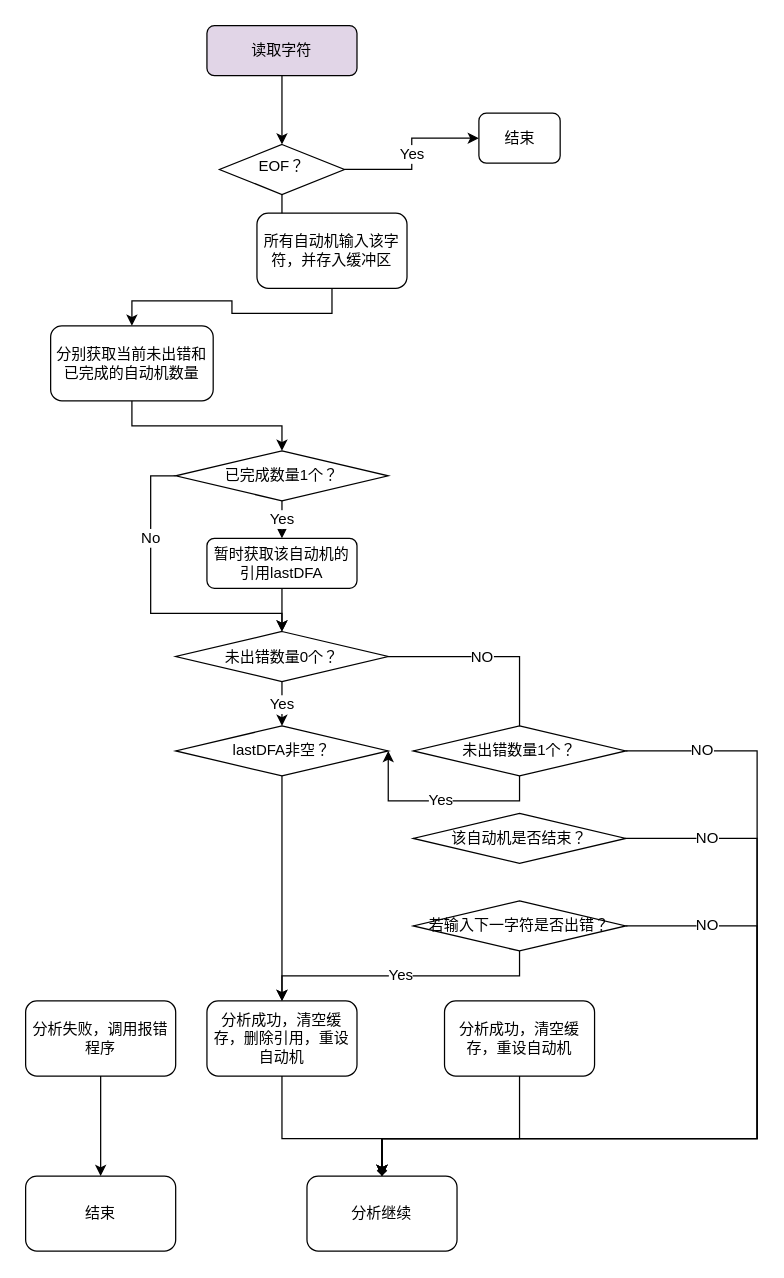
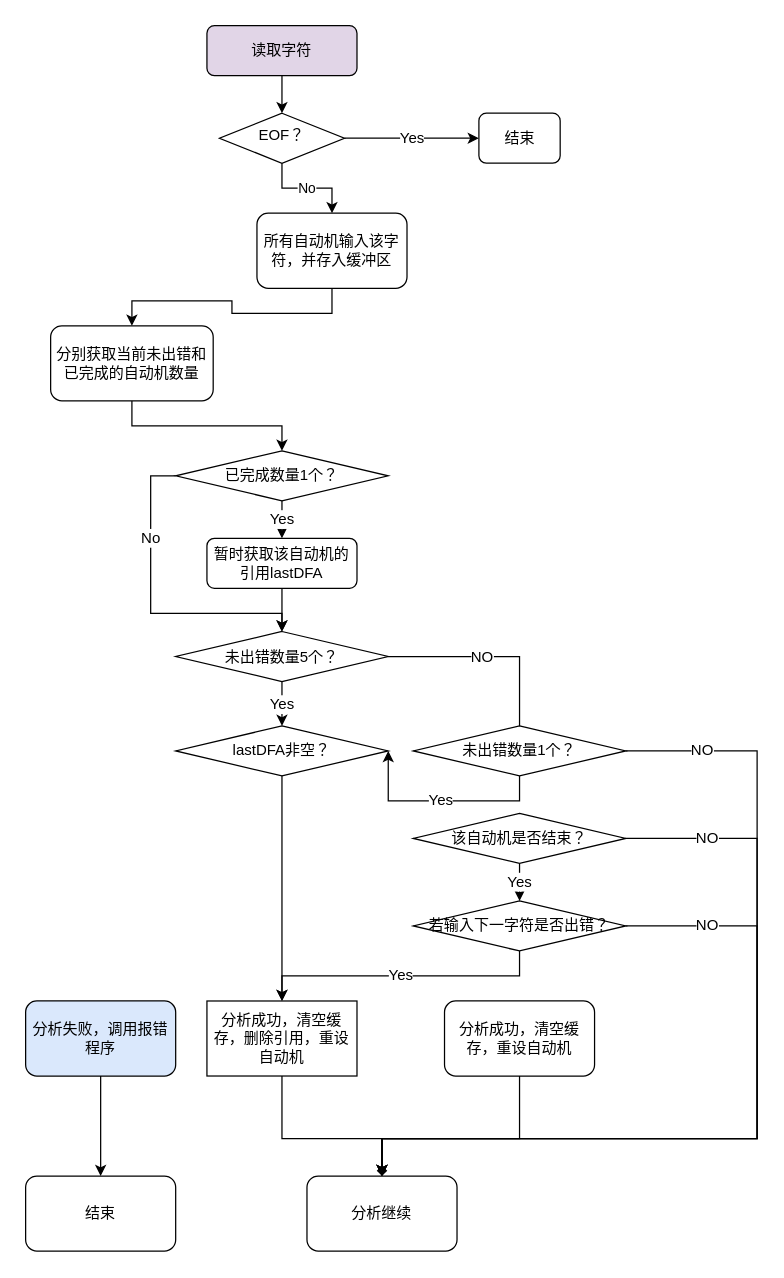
node "EOF？": moved (282, 169) -> (282, 138)
node "未出错数量0个？": label "未出错数量0个？" -> "未出错数量5个？"
edge "该自动机是否结束？" -> "若输入下一字符是否出错？": added, label "Yes"
node "分析失败，调用报错程序": fillcolor #ffffff -> #dae8fc
node "分析成功，清空缓存，删除引用，重设自动机": shape rounded rectangle -> rectangle
